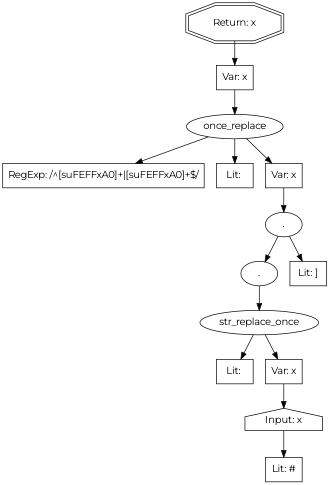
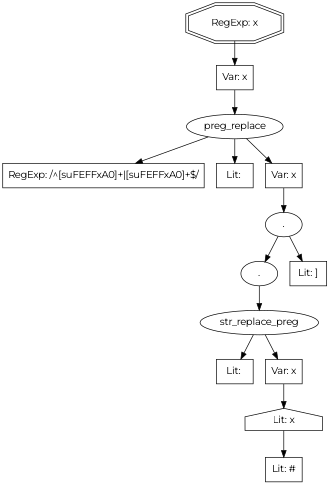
node "Return: x": label "Return: x" -> "RegExp: x"
node "once_replace": label "once_replace" -> "preg_replace"
node "str_replace_once": label "str_replace_once" -> "str_replace_preg"
node "Input: x": label "Input: x" -> "Lit: x"
